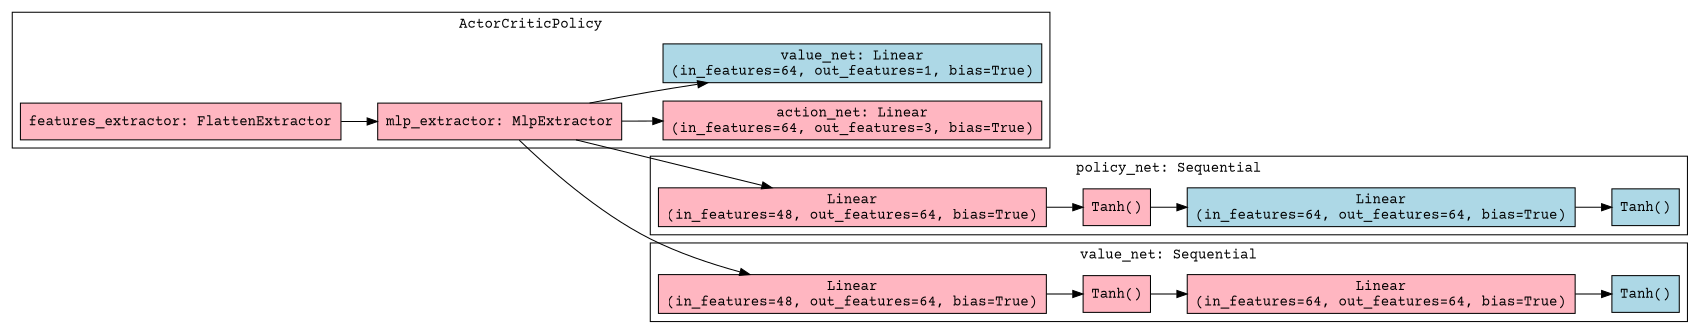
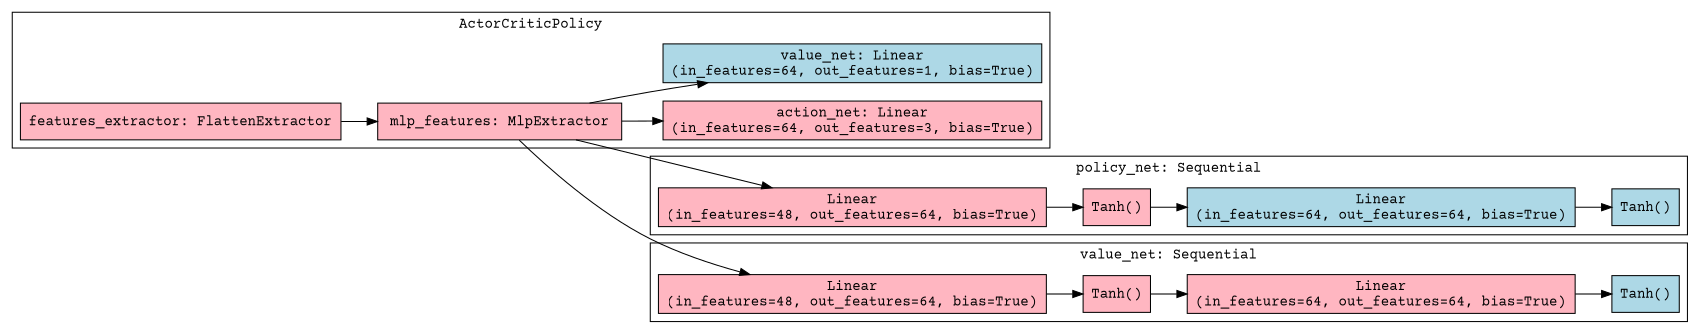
node "mlp_extractor: MlpExtractor": label "mlp_extractor: MlpExtractor" -> "mlp_features: MlpExtractor"
